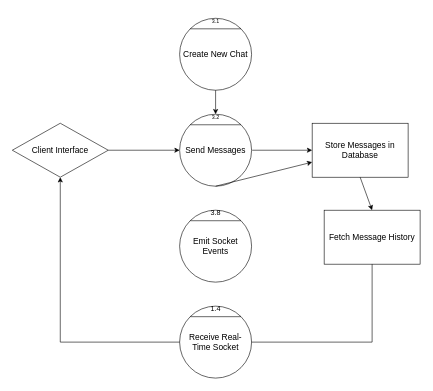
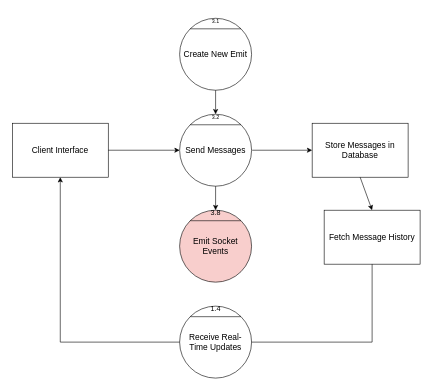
node "Create New Chat": label "Create New Chat" -> "Create New Emit"
node "Client Interface": shape diamond -> rectangle
edge "Send Messages" -> "Store Messages in Database": now "Send Messages" -> "Emit Socket Events"
node "Emit Socket Events": fillcolor #ffffff -> #f8cecc
node "Receive Real-Time Socket": label "Receive Real-Time Socket" -> "Receive Real-Time Updates"
